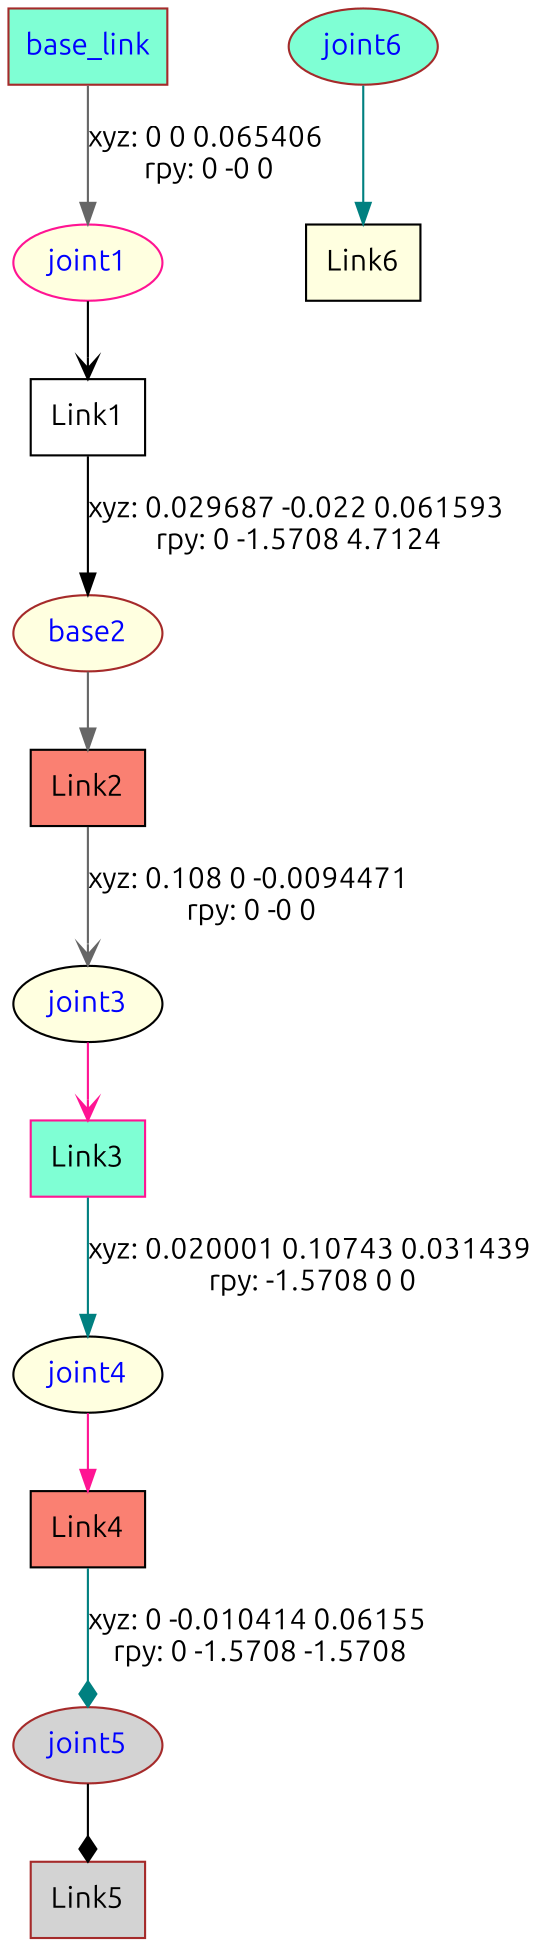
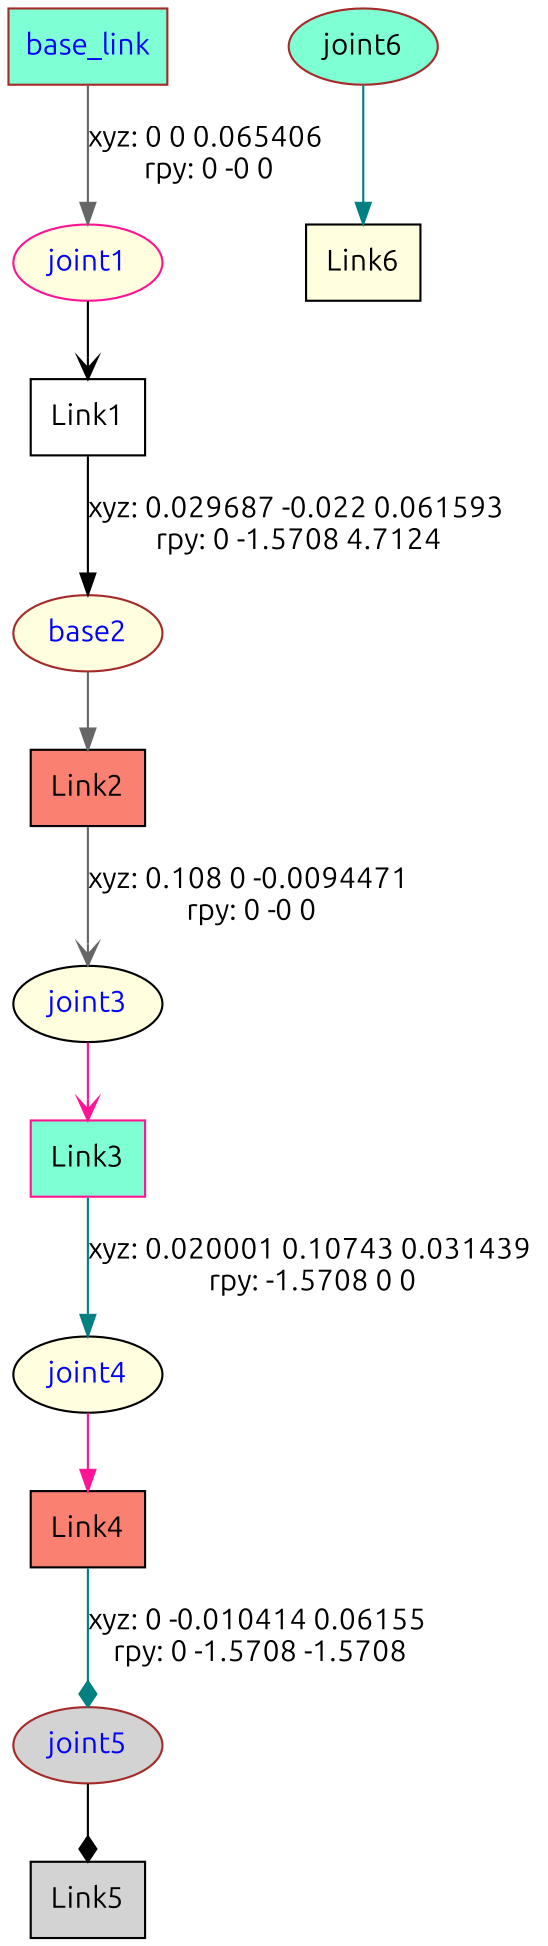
node "joint6": fontcolor blue -> black
node "Link5": color brown -> black
